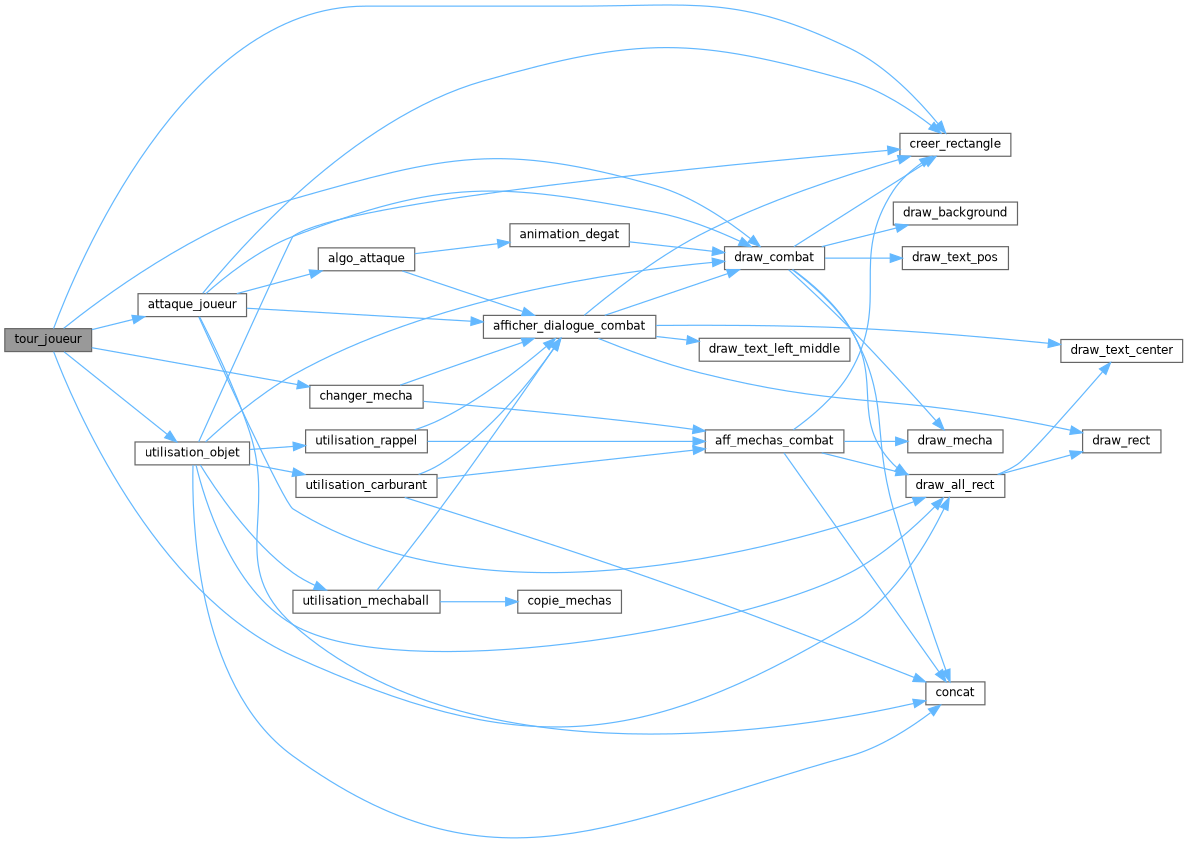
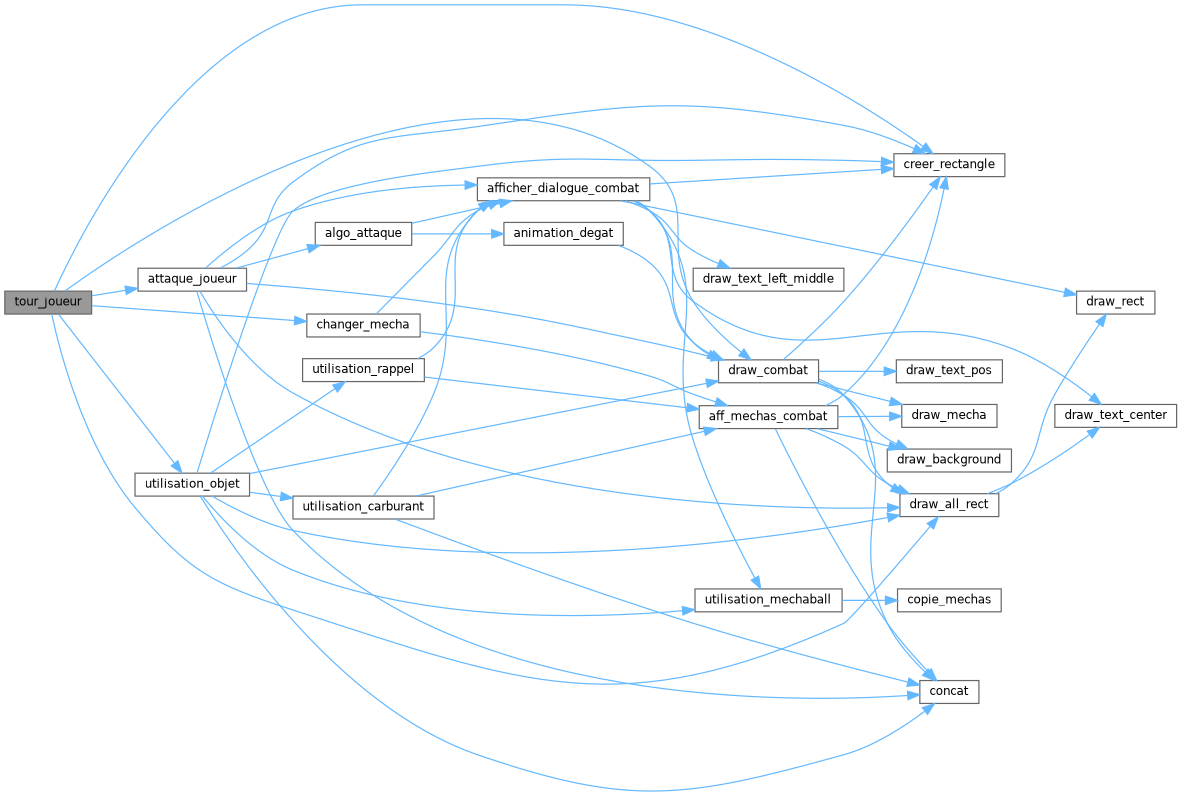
edge "aff_mechas_combat" -> "draw_background": added
edge "utilisation_mechaball" -> "afficher_dialogue_combat": reversed
